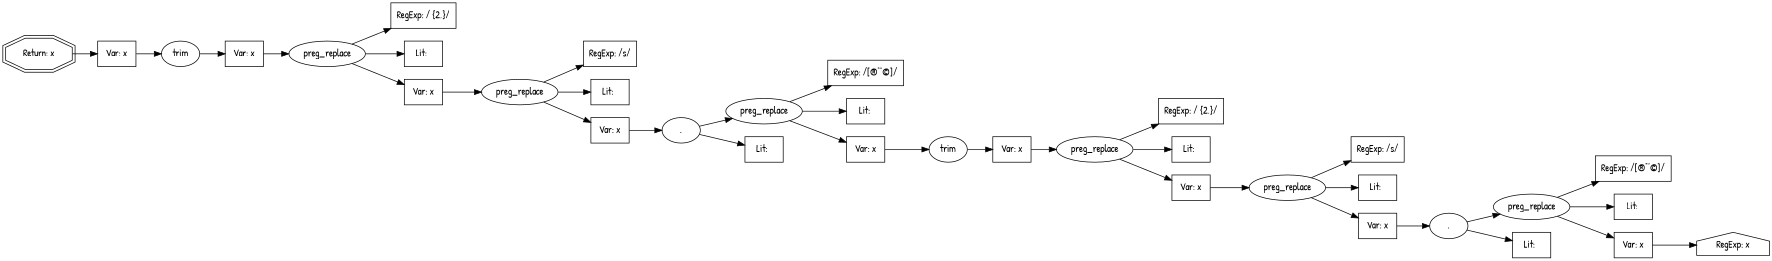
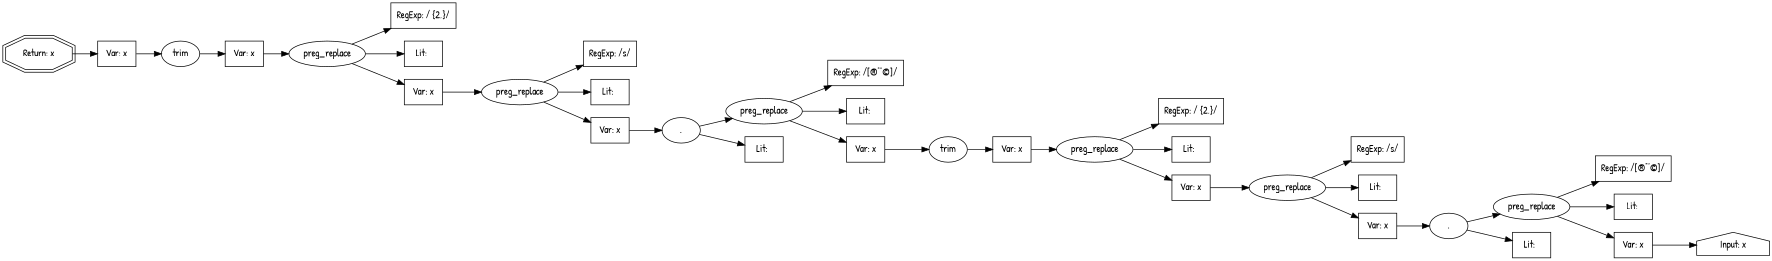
node "RegExp: x": label "RegExp: x" -> "Input: x"
